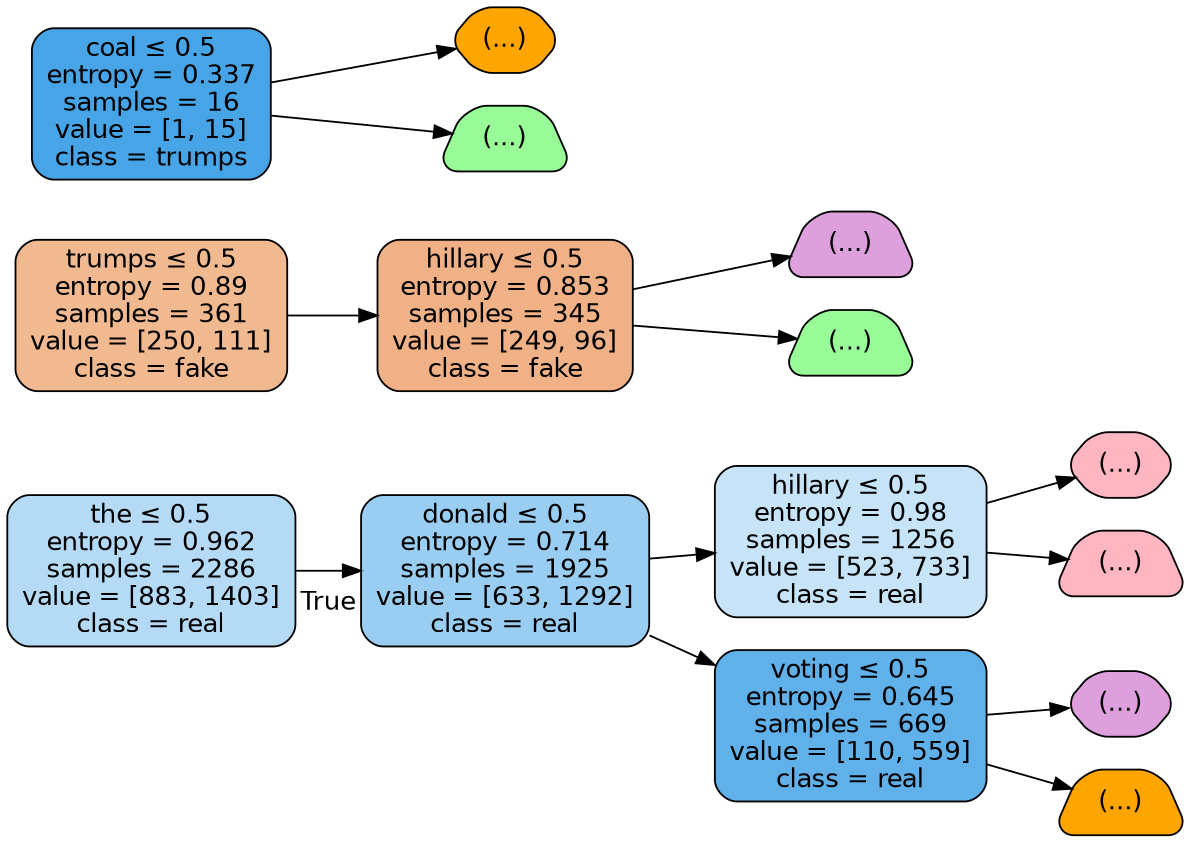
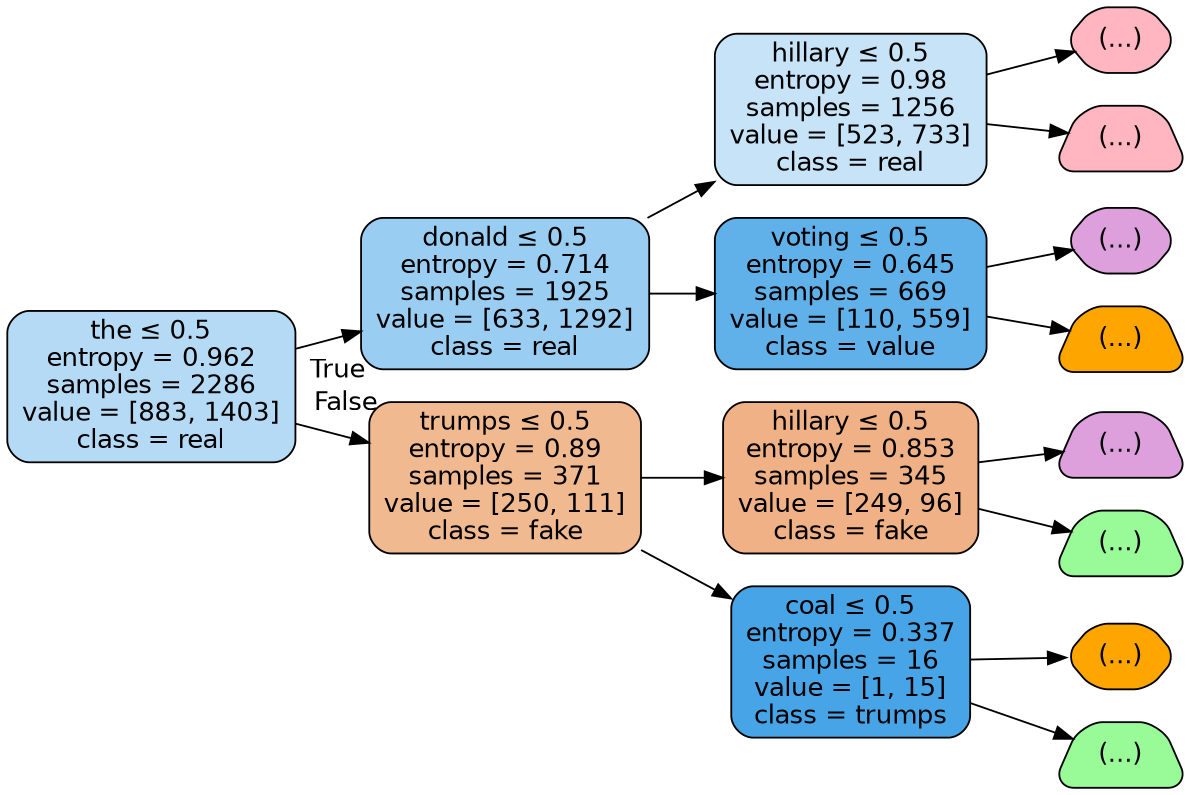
node "trumps ≤ 0.5": text "samples = 361" -> "samples = 371"
edge "the ≤ 0.5" -> "trumps ≤ 0.5": added
edge "trumps ≤ 0.5" -> "coal ≤ 0.5": added
node "voting ≤ 0.5": text "class = real" -> "class = value"
